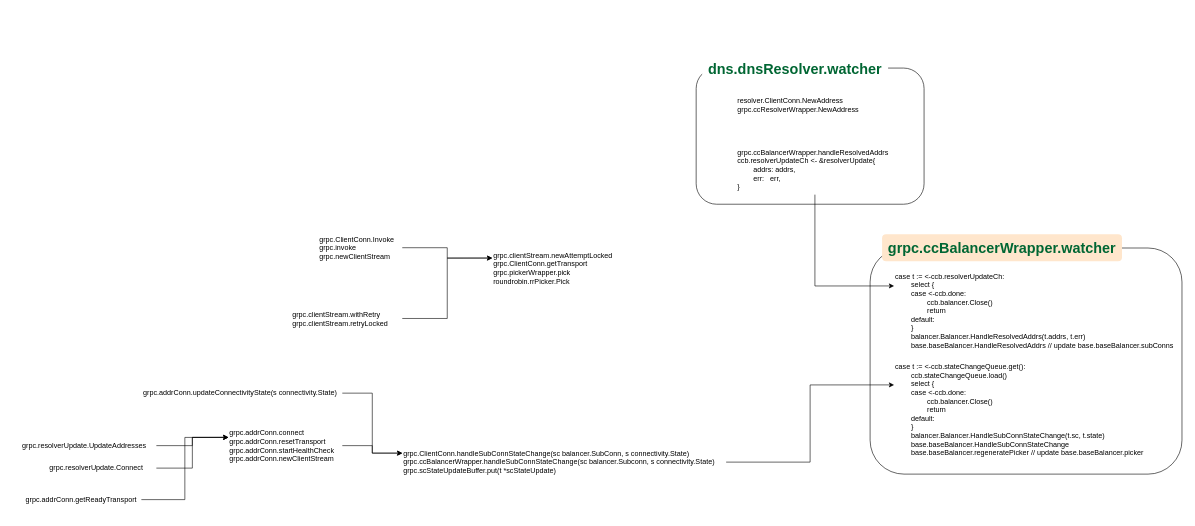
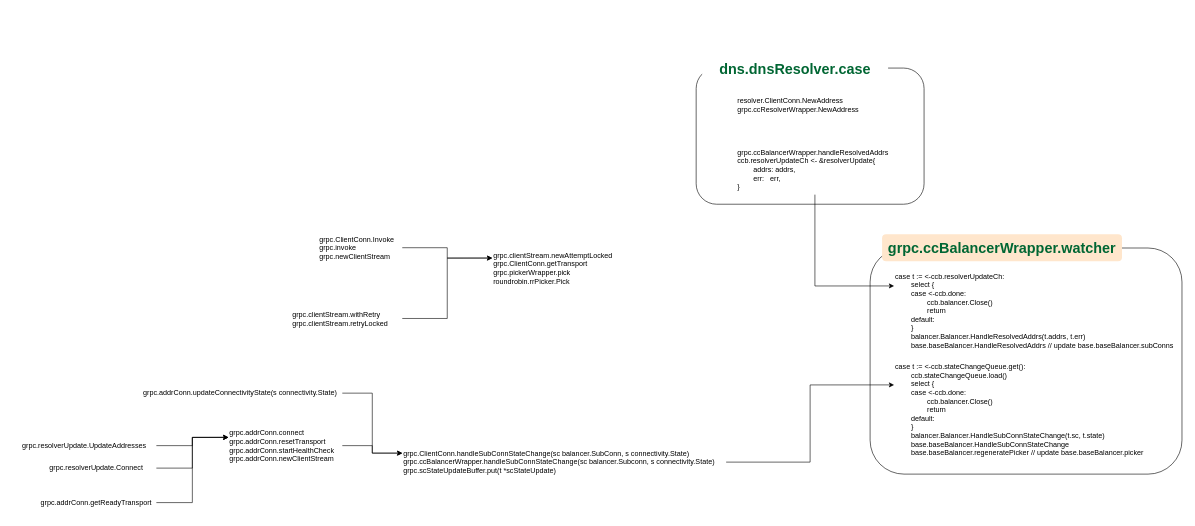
node "dns.dnsResolver.watcher": label "dns.dnsResolver.watcher" -> "dns.dnsResolver.case"
node "grpc.addrConn.getReadyTransport": moved (81, 500) -> (96, 503)
